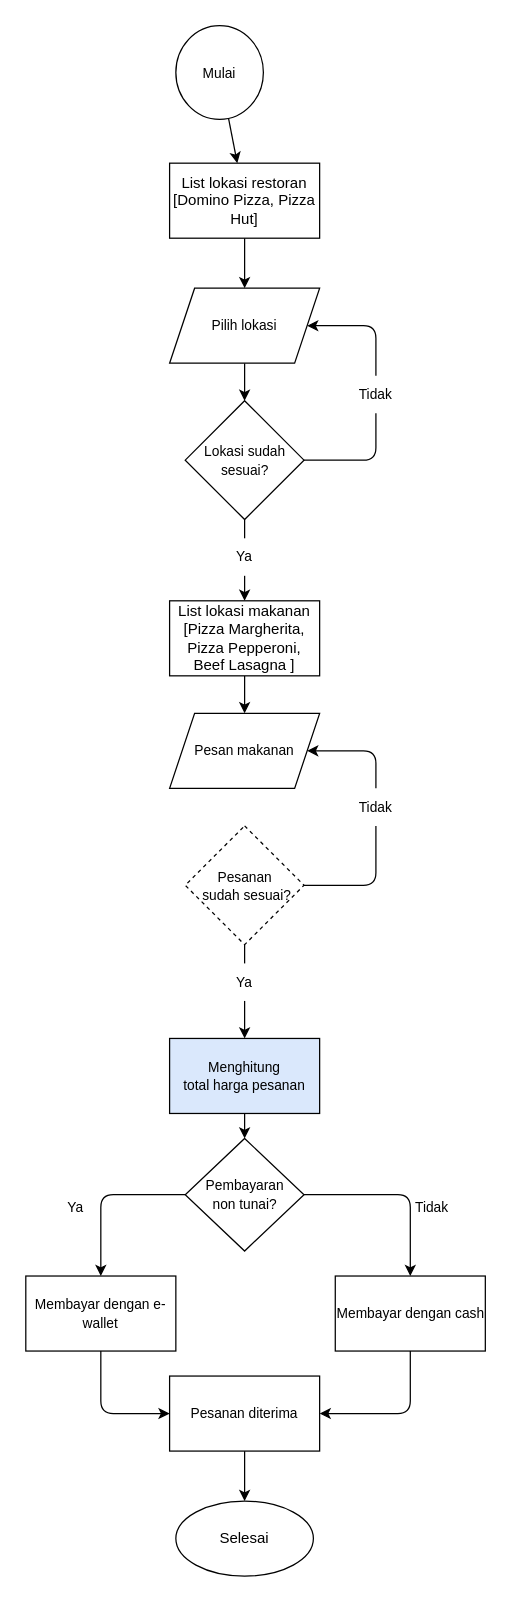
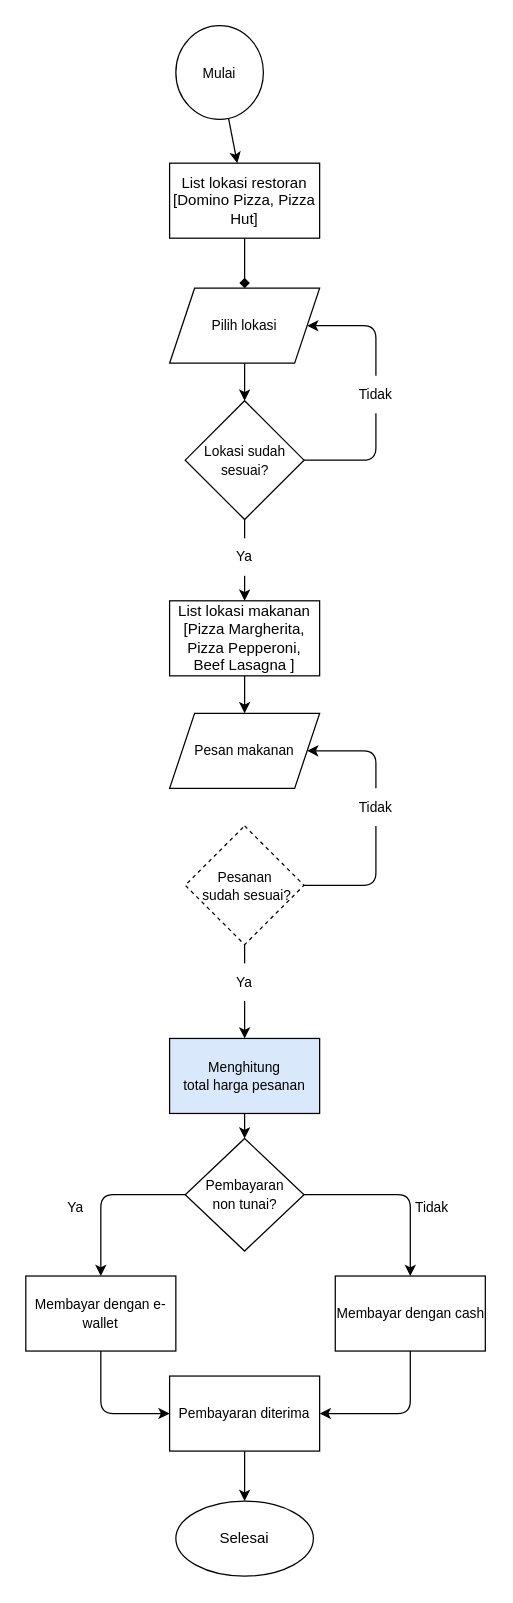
edge "List lokasi restoran [Domino Pizza, Pizza Hut]" -> "Pilih lokasi": arrowhead classic -> diamond
node "Pesanan diterima": label "Pesanan diterima" -> "Pembayaran diterima"
